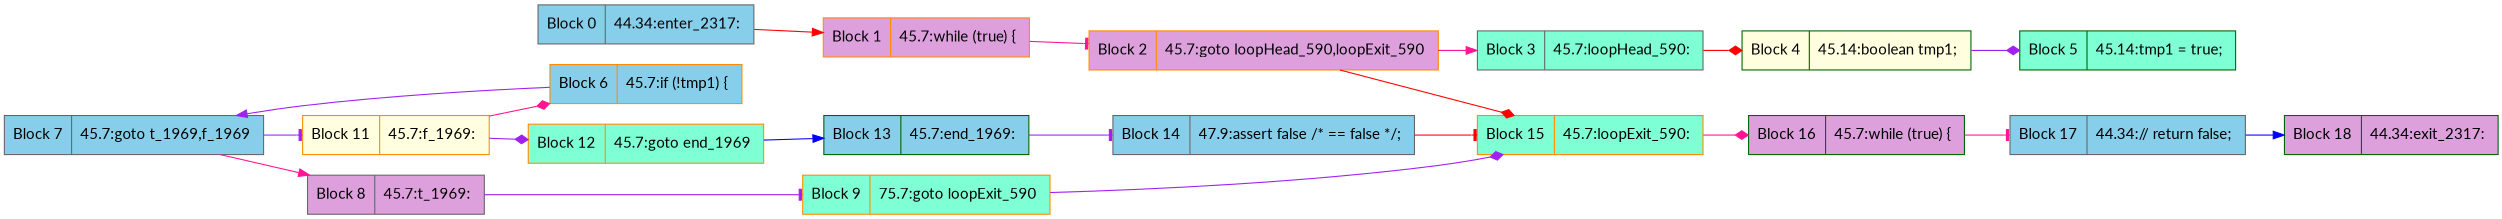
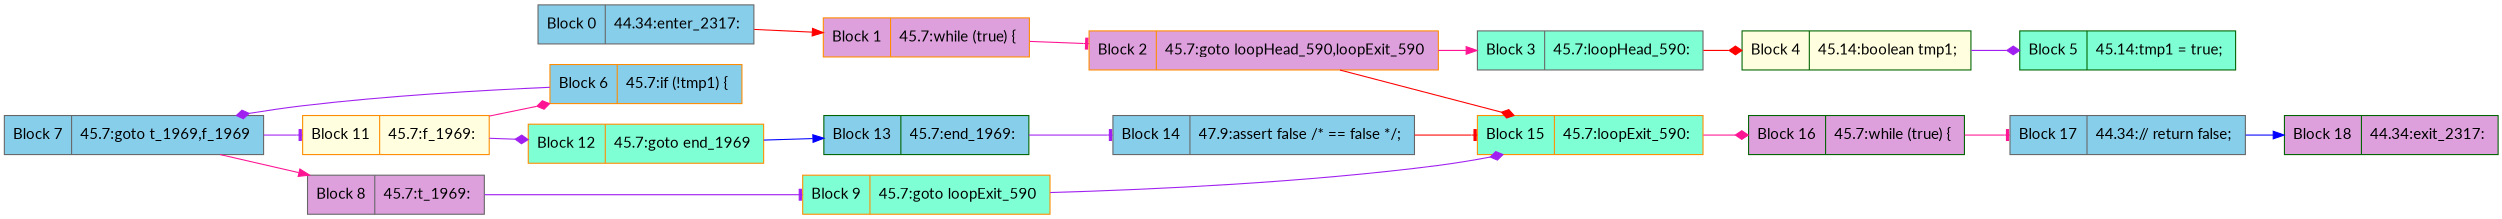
edge "Block 6" -> "Block 7": arrowhead normal -> diamond
node "Block 9": text "75.7:goto loopExit_590" -> "45.7:goto loopExit_590"
